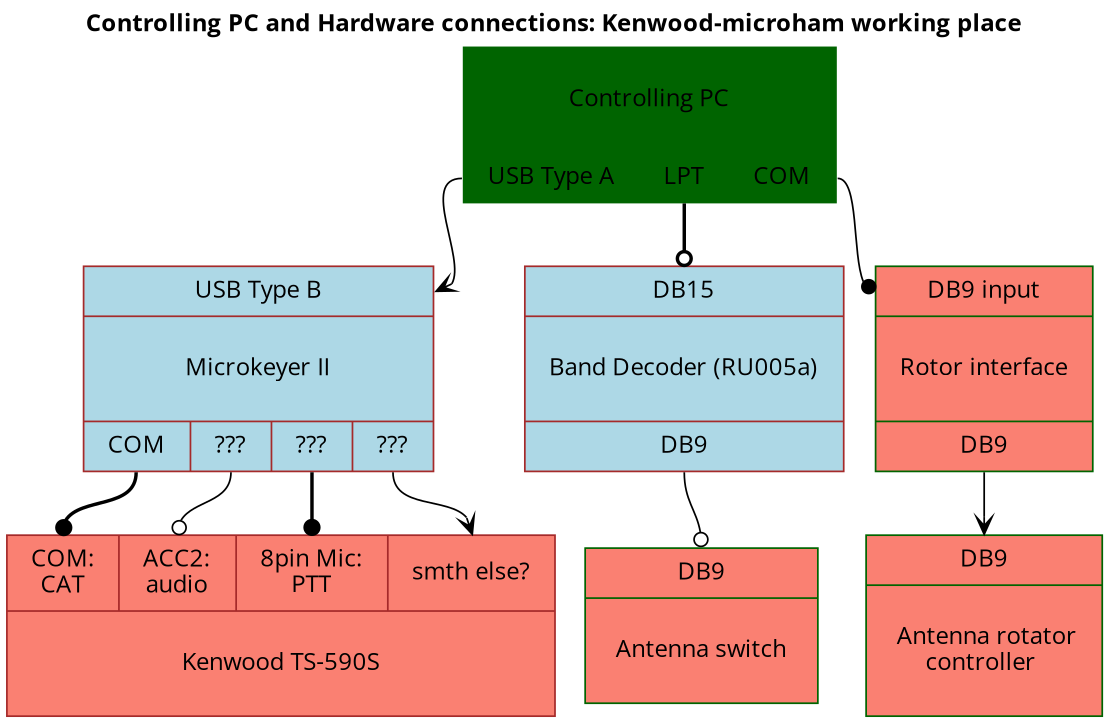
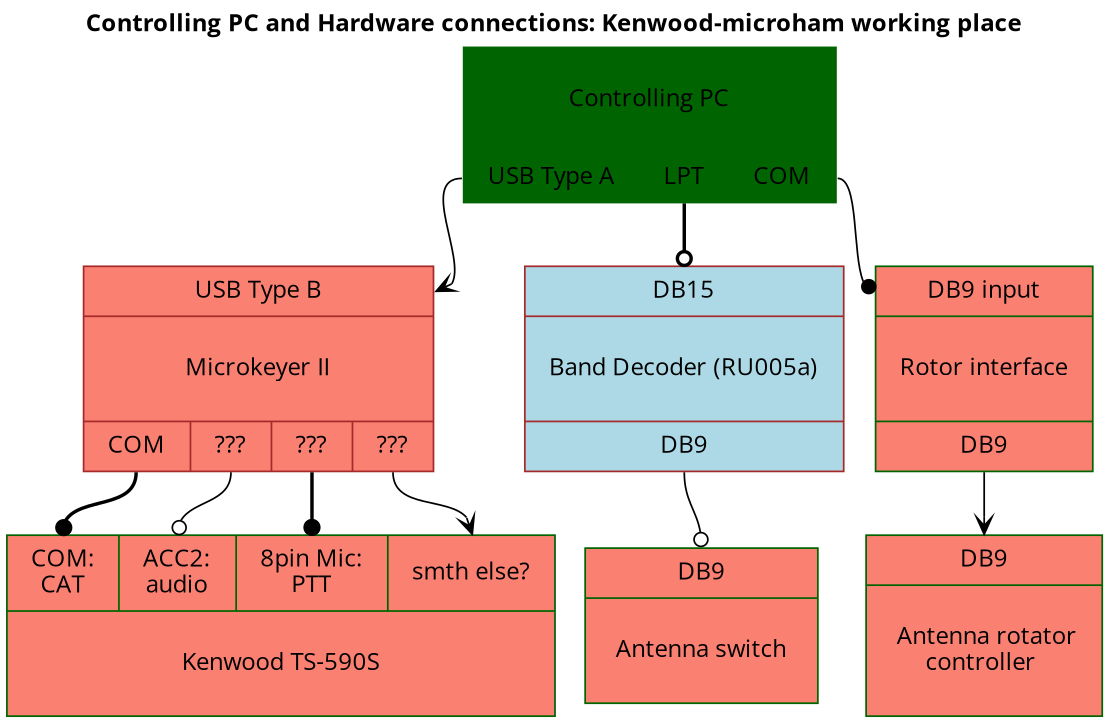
node "USB Type B": fillcolor lightblue -> salmon
node "COM:": color brown -> darkgreen
